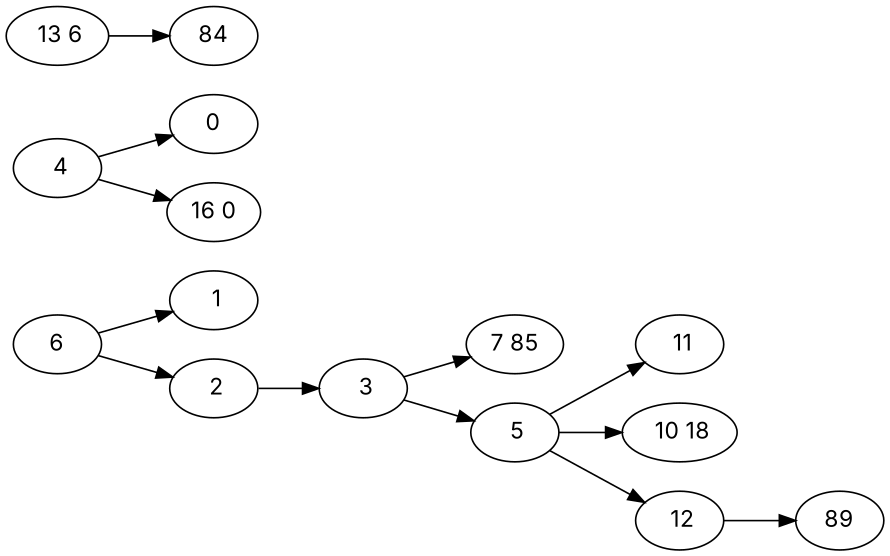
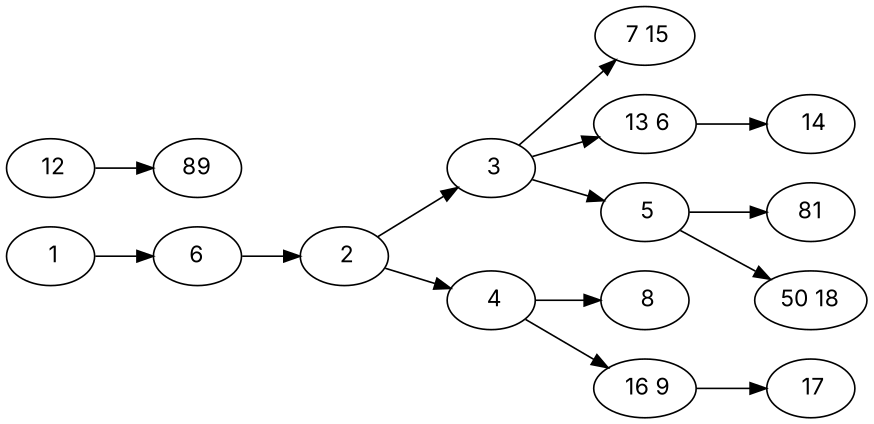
node "84": label "84" -> "14"
node "0": label "0" -> "8"
edge "3" -> "13 6": added
node "16 0": label "16 0" -> "16 9"
edge "2" -> "4": added
edge "6" -> "1": reversed
node "7 85": label "7 85" -> "7 15"
node "11": label "11" -> "81"
node "17": added
node "10 18": label "10 18" -> "50 18"
edge "5" -> "12": removed
